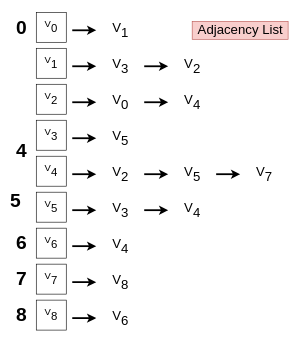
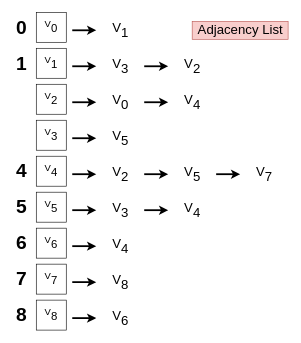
node "1": added
node "4": moved (21, 150) -> (21, 171)
node "5": moved (15, 201) -> (21, 207)
